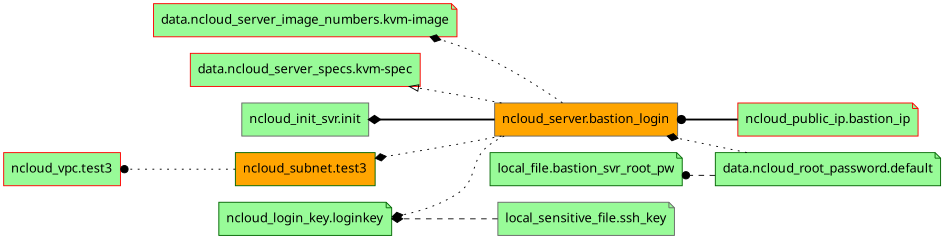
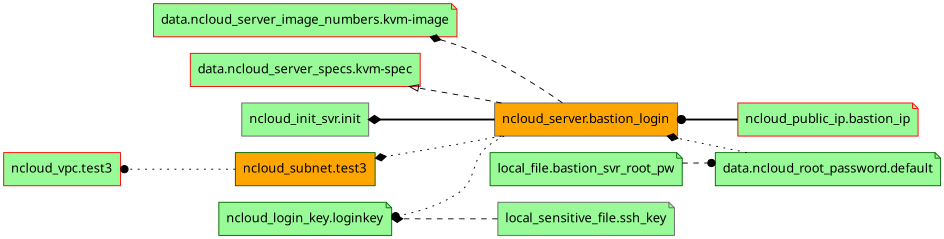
edge "ncloud_server.bastion_login" -> "data.ncloud_server_image_numbers.kvm-image": style dotted -> dashed
edge "ncloud_server.bastion_login" -> "data.ncloud_server_specs.kvm-spec": style dotted -> dashed
edge "data.ncloud_root_password.default" -> "local_file.bastion_svr_root_pw": reversed
edge "ncloud_server.bastion_login" -> "ncloud_login_key.loginkey": arrowhead diamond -> dot
